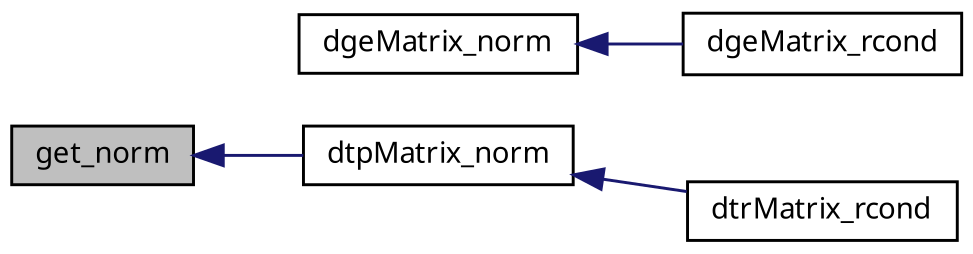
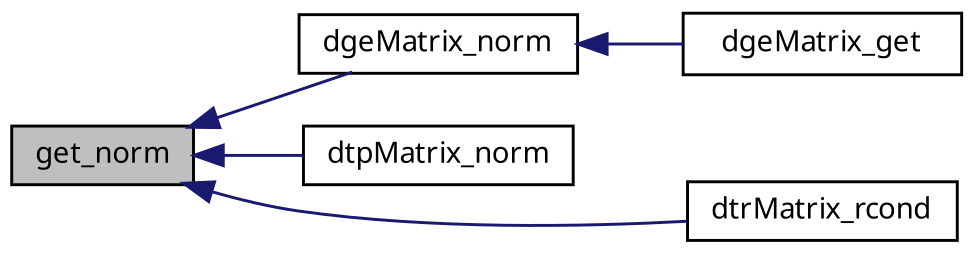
node "dgeMatrix_rcond": label "dgeMatrix_rcond" -> "dgeMatrix_get"
edge "dgeMatrix_norm" -> "get_norm": added
edge "dtrMatrix_rcond" -> "dtpMatrix_norm": now "dtrMatrix_rcond" -> "get_norm"
